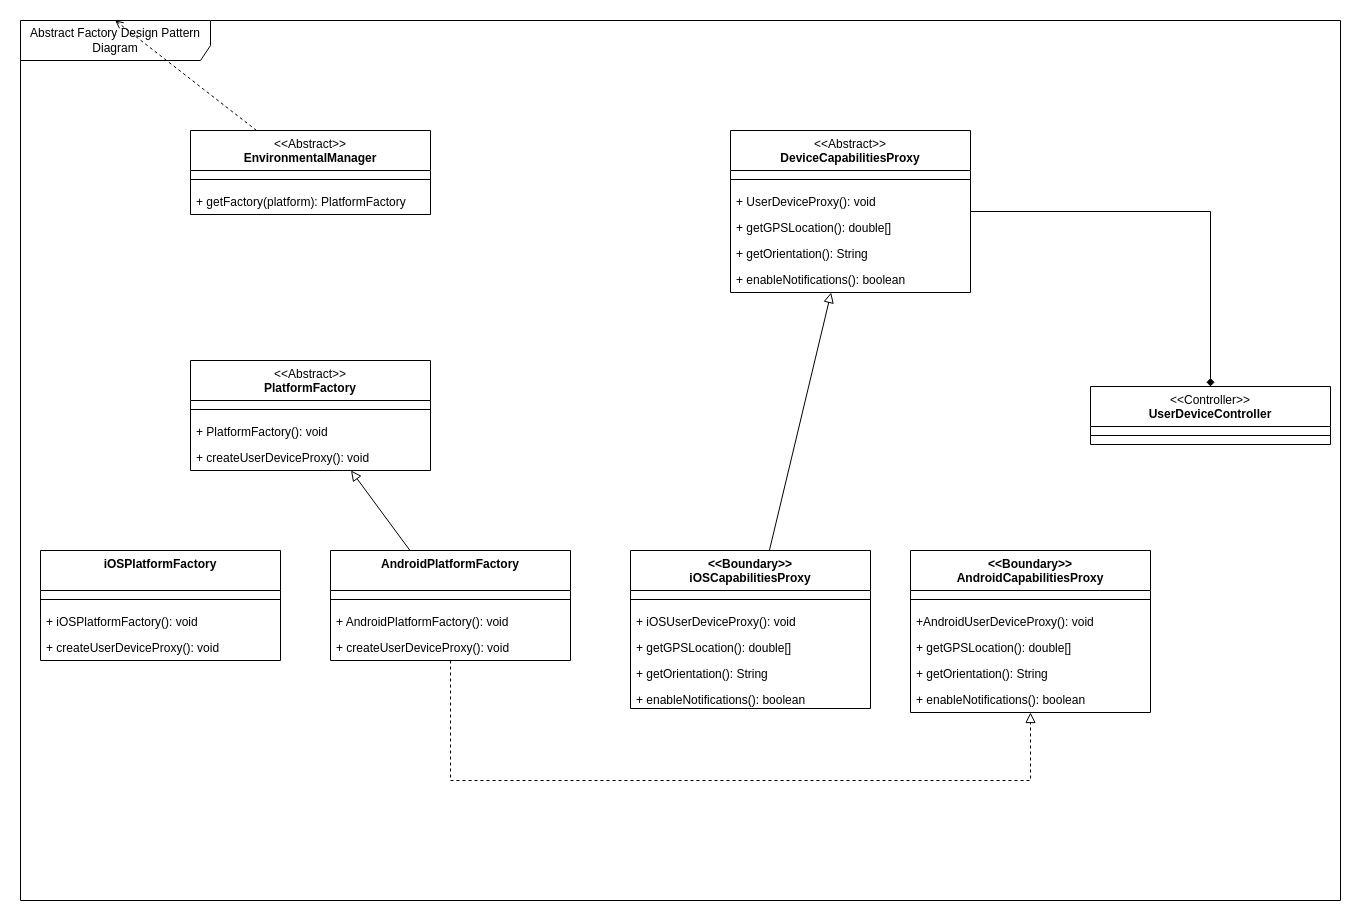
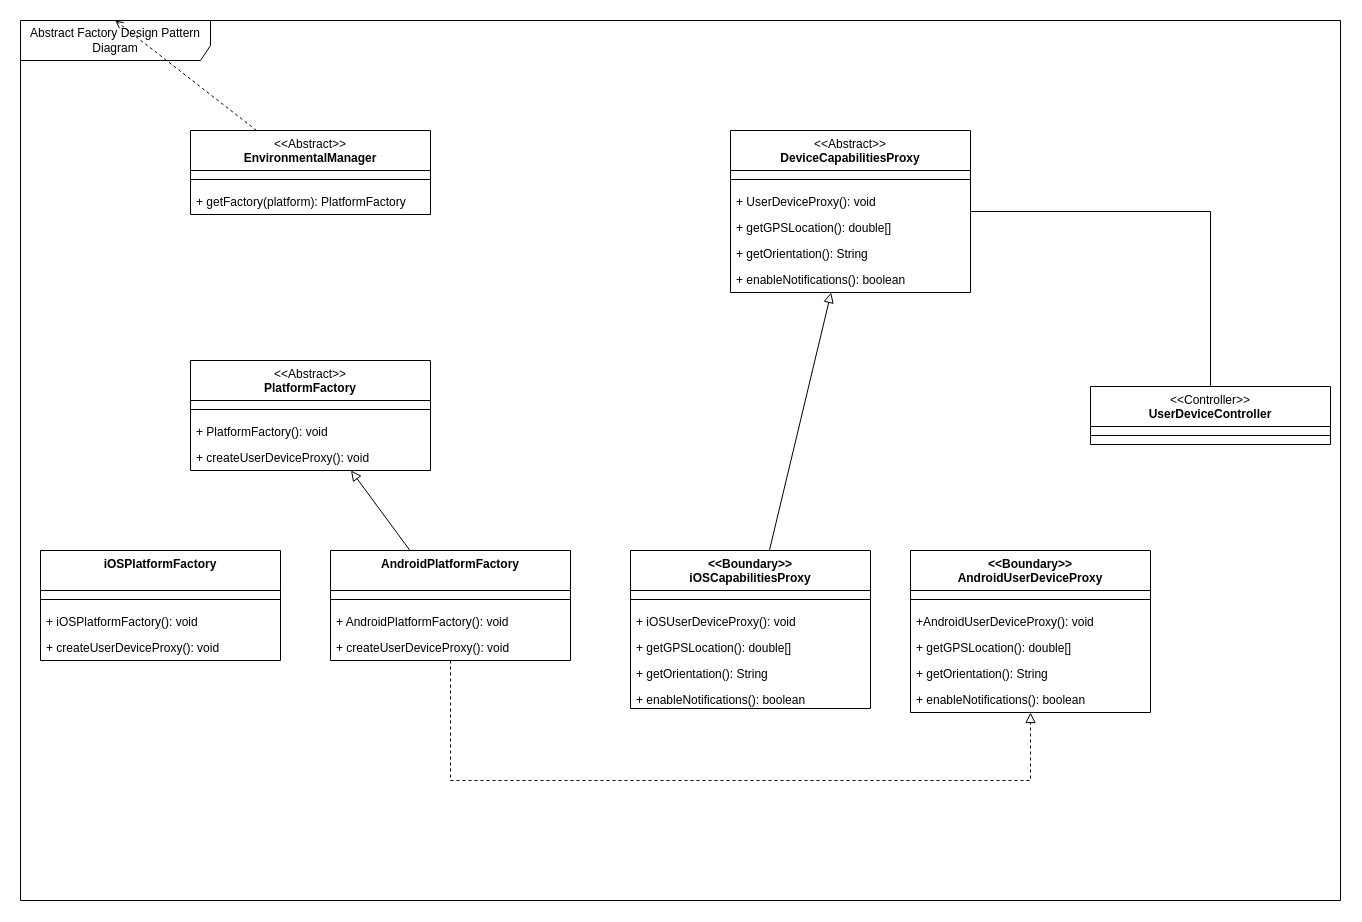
edge "<<Abstract>> DeviceCapabilitiesProxy" -> "<<Controller>> UserDeviceController": arrowhead diamond -> none
node "<<Boundary>> AndroidCapabilitiesProxy": label "<<Boundary>> AndroidCapabilitiesProxy" -> "<<Boundary>> AndroidUserDeviceProxy"
